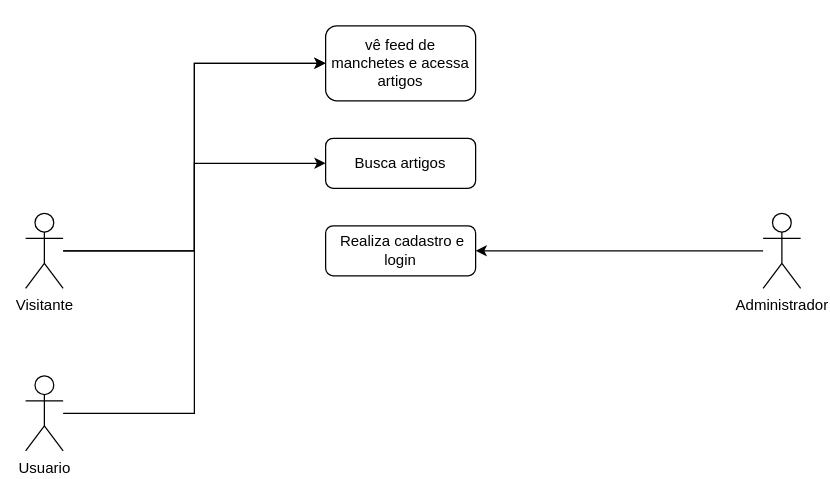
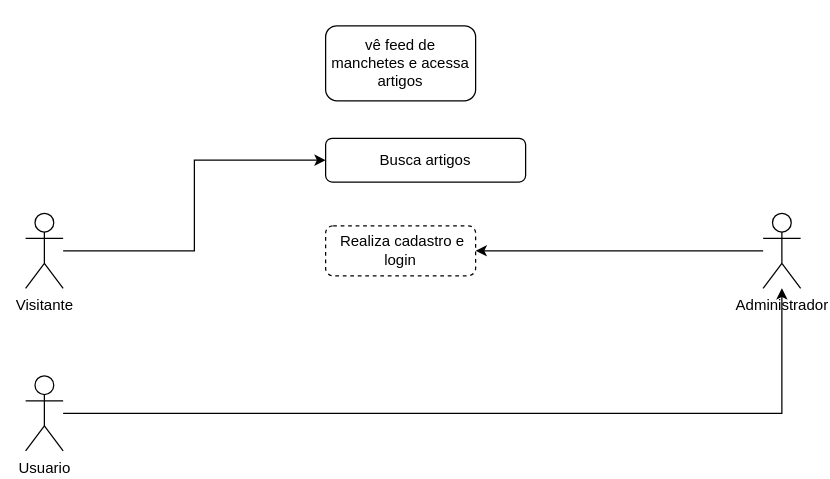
edge "Visitante" -> "vê feed de manchetes e acessa artigos": removed
node "Busca artigos": size 150x50 -> 200x44
node "Realiza cadastro e login": style solid -> dashed
edge "Usuario" -> "vê feed de manchetes e acessa artigos": now "Usuario" -> "Administrador"
